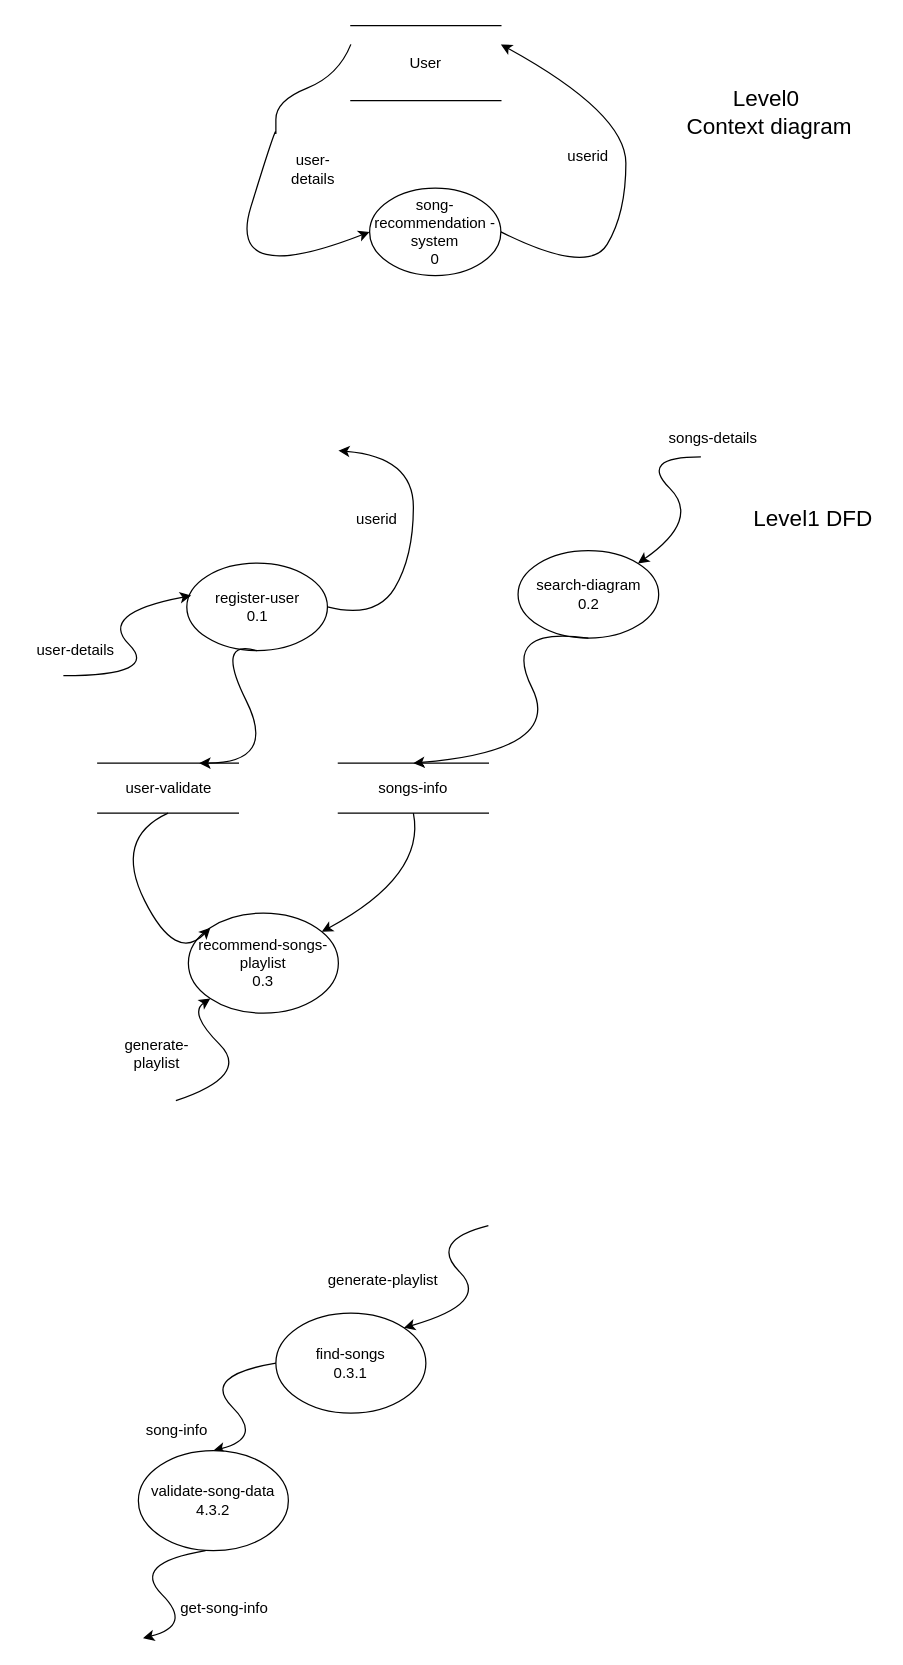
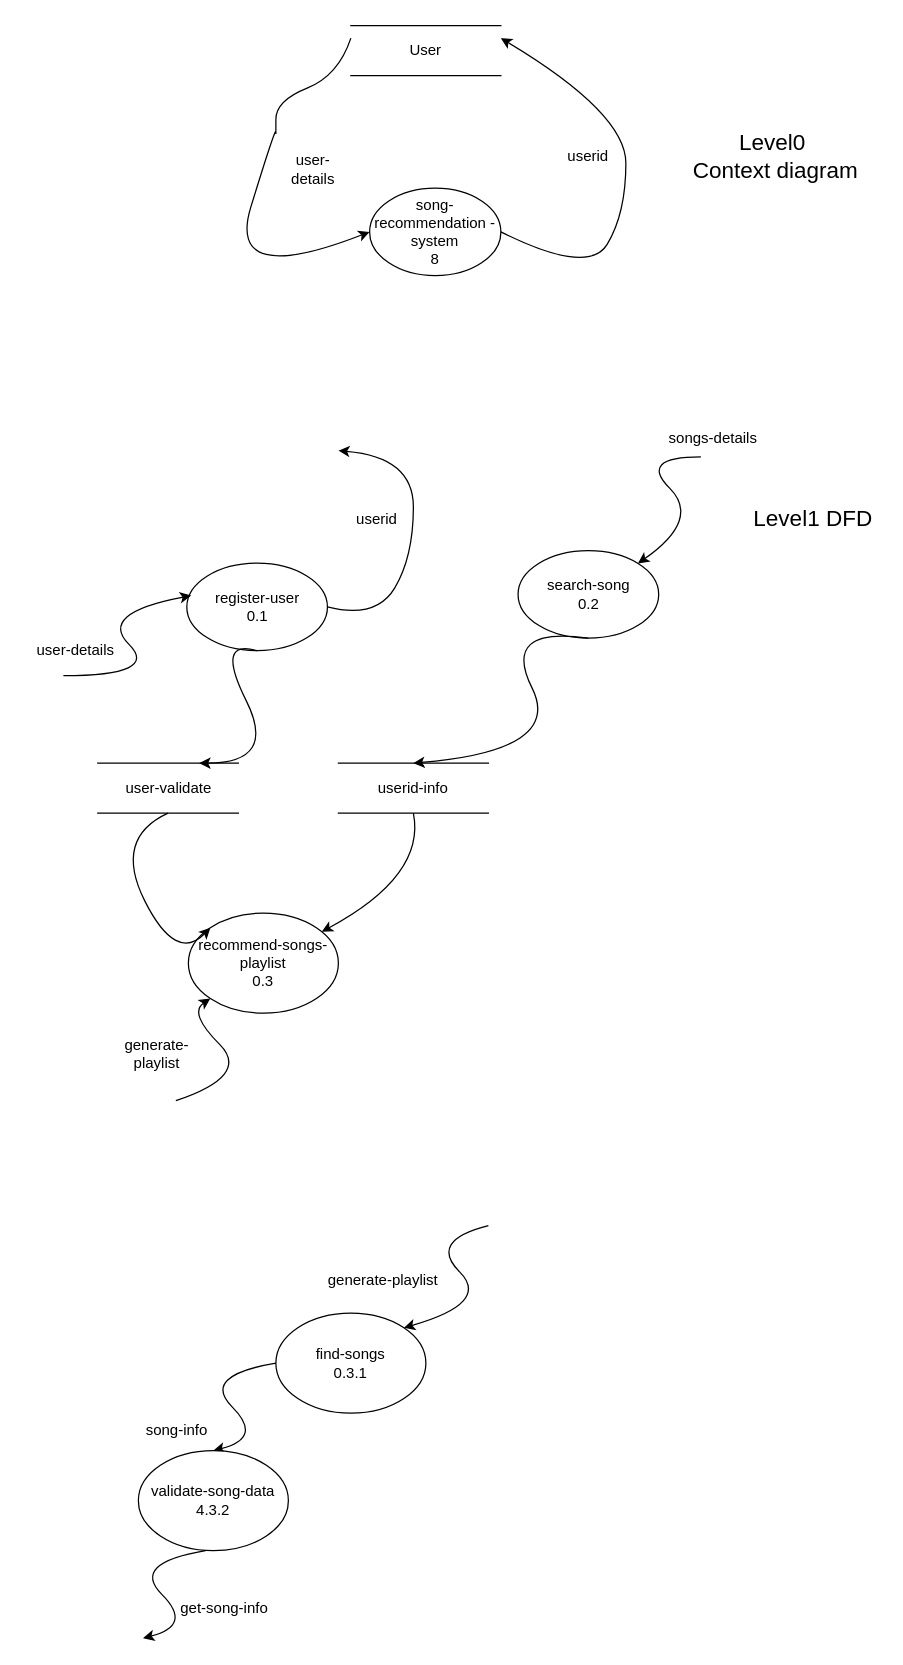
node "User": size 150x75 -> 150x50
node "Level0 Context diagram": moved (769, 113) -> (776, 157)
node "song- recommendation -system 0": label "song- recommendation -system 0" -> "song- recommendation -system 8"
node "search-diagram 0.2": label "search-diagram 0.2" -> "search-song 0.2"
node "songs-info": label "songs-info" -> "userid-info"
